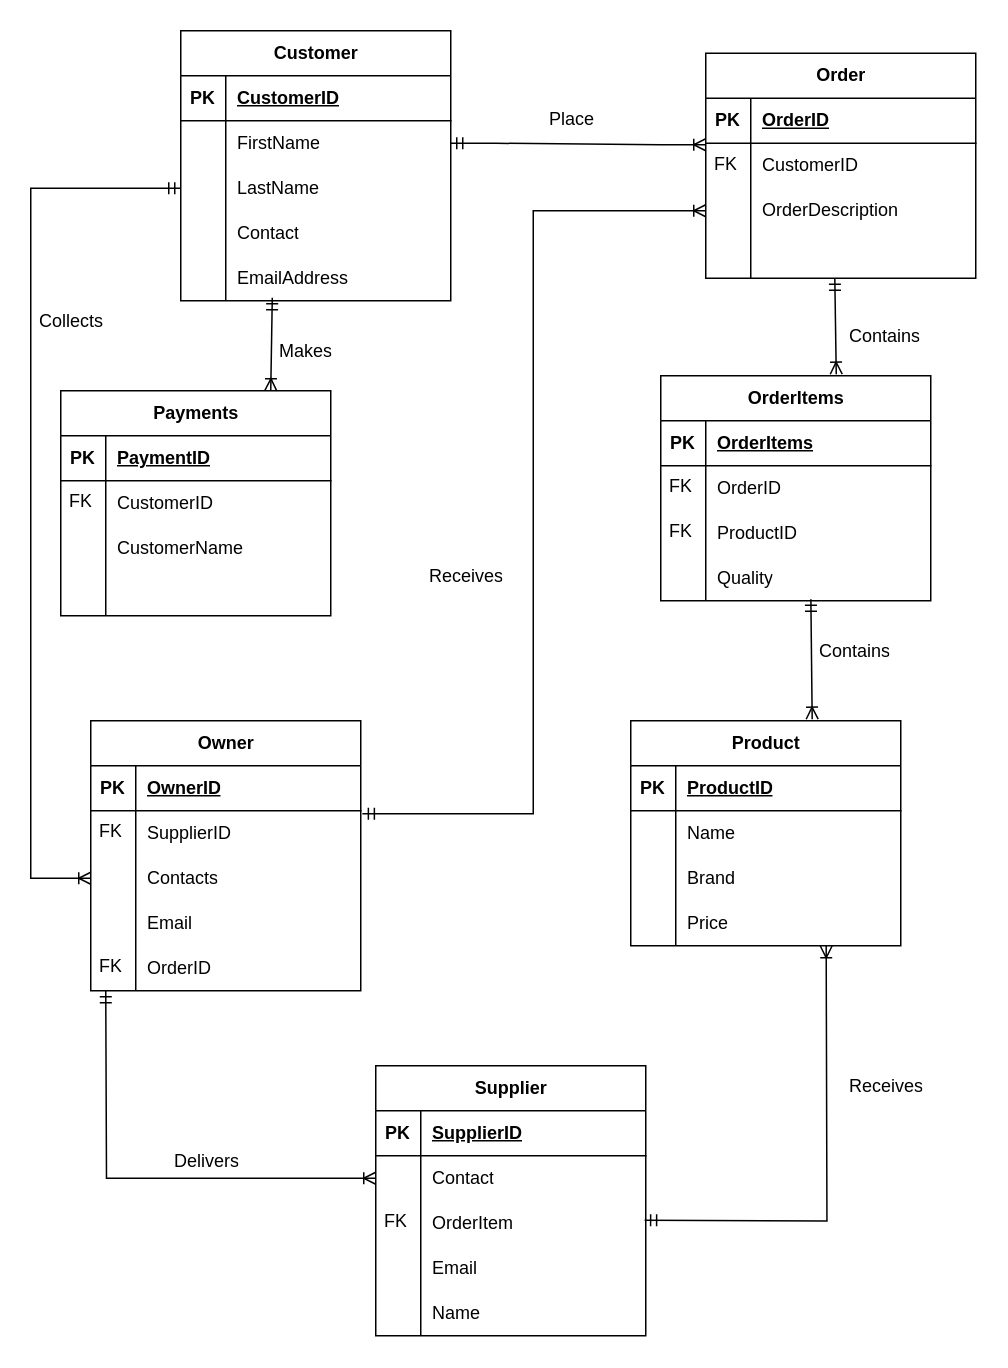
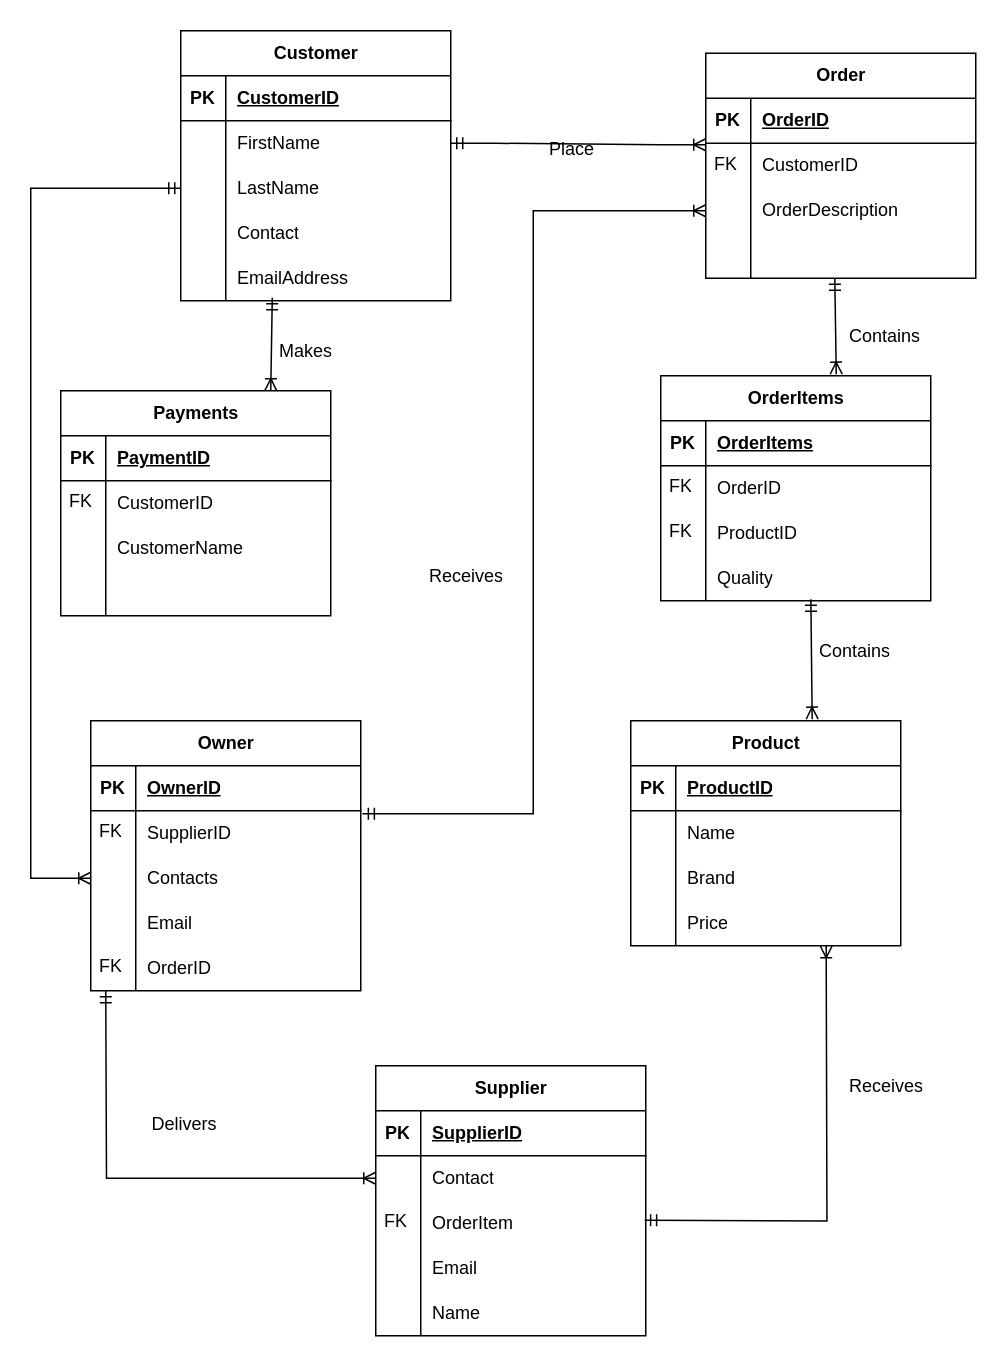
node "Place": moved (571, 121) -> (571, 151)
node "Collects": removed
node "Delivers": moved (211, 1163) -> (188, 1126)
